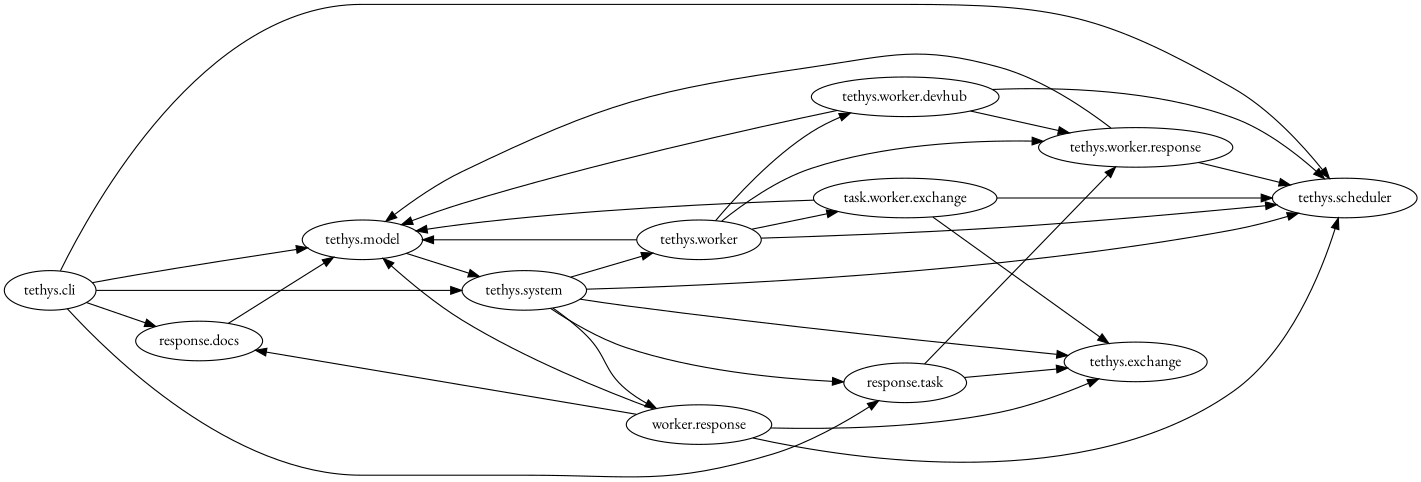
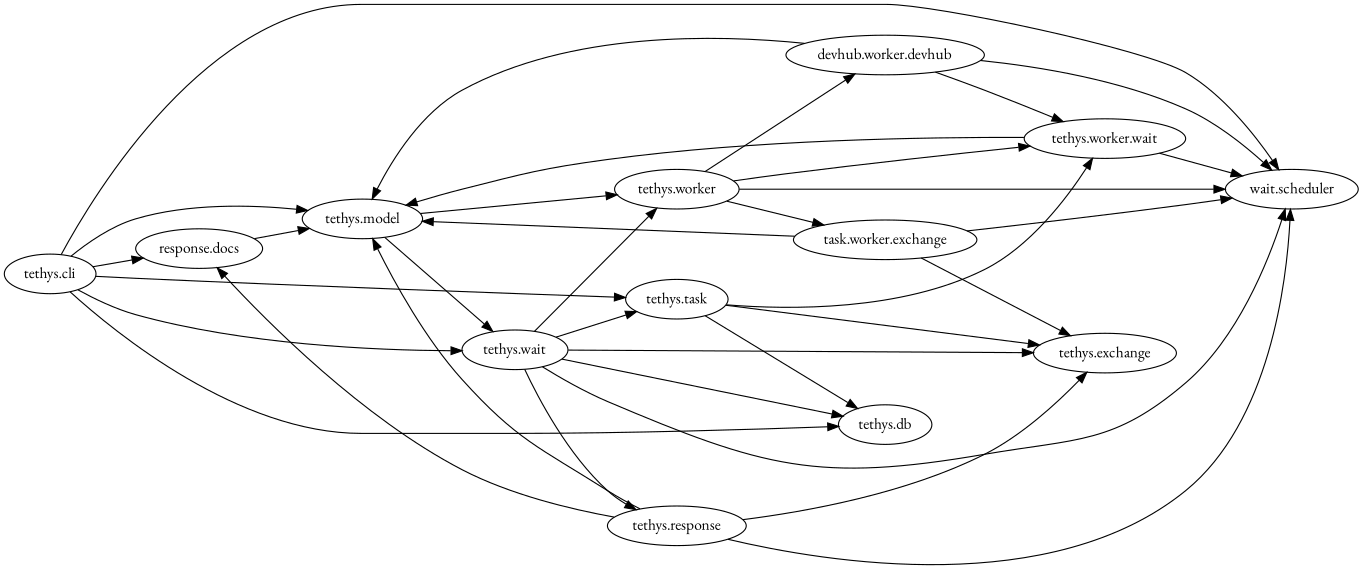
node "tethys.worker.devhub": label "tethys.worker.devhub" -> "devhub.worker.devhub"
node "tethys.worker.response": label "tethys.worker.response" -> "tethys.worker.wait"
node "tethys.scheduler": label "tethys.scheduler" -> "wait.scheduler"
edge "tethys.worker" -> "tethys.model": reversed
node "tethys.system": label "tethys.system" -> "tethys.wait"
node "response.task": label "response.task" -> "tethys.task"
node "worker.response": label "worker.response" -> "tethys.response"
node "tethys.db": added
